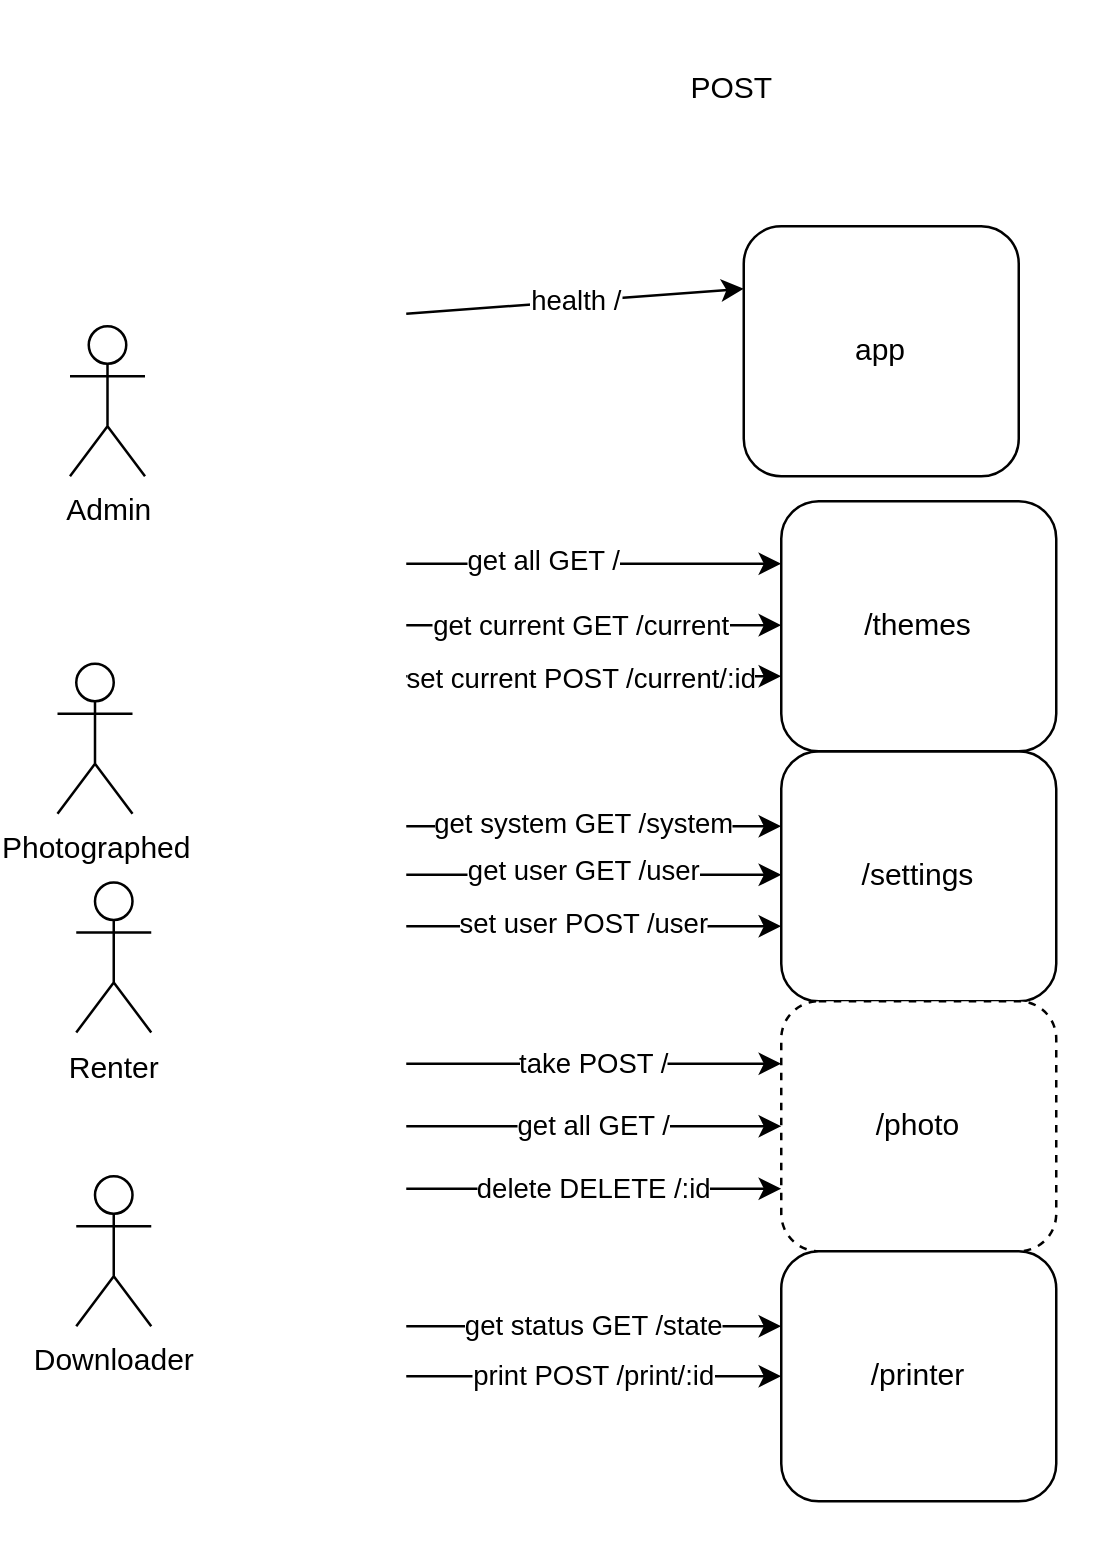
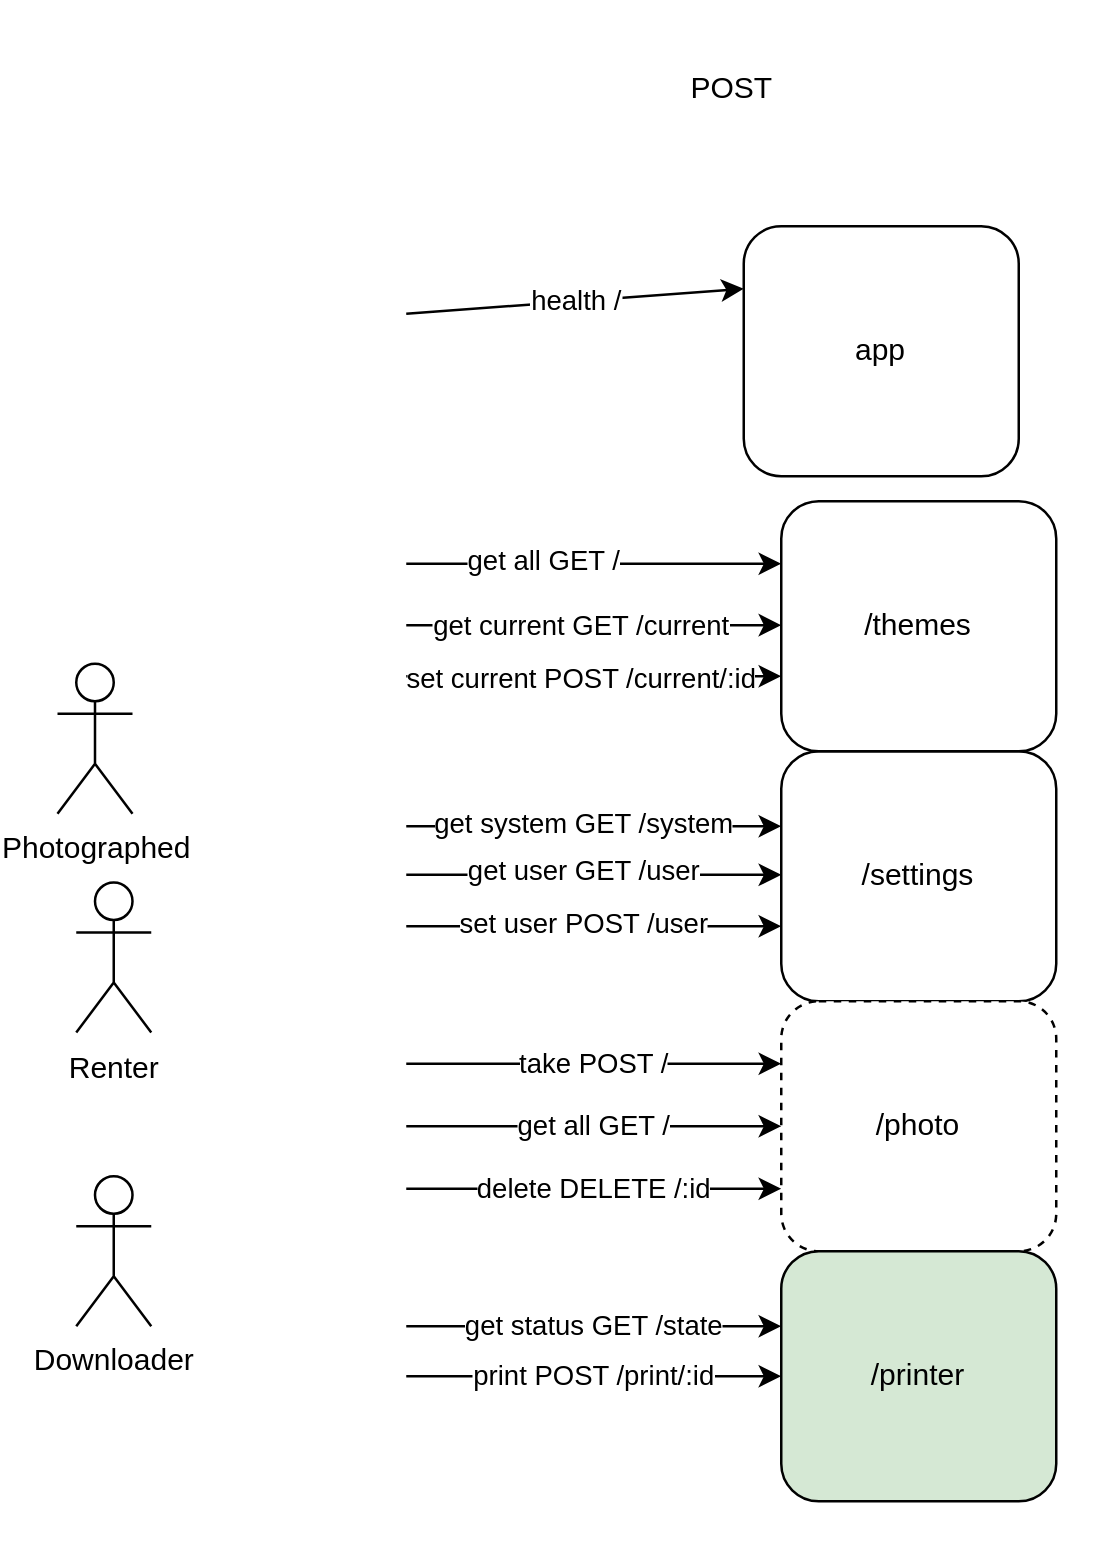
node "Admin": removed
node "/printer": fillcolor #ffffff -> #d5e8d4
